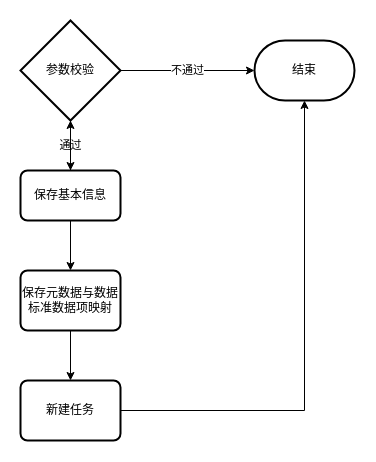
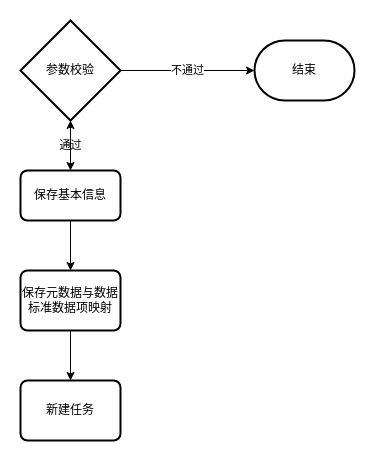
edge "新建任务" -> "结束": removed
